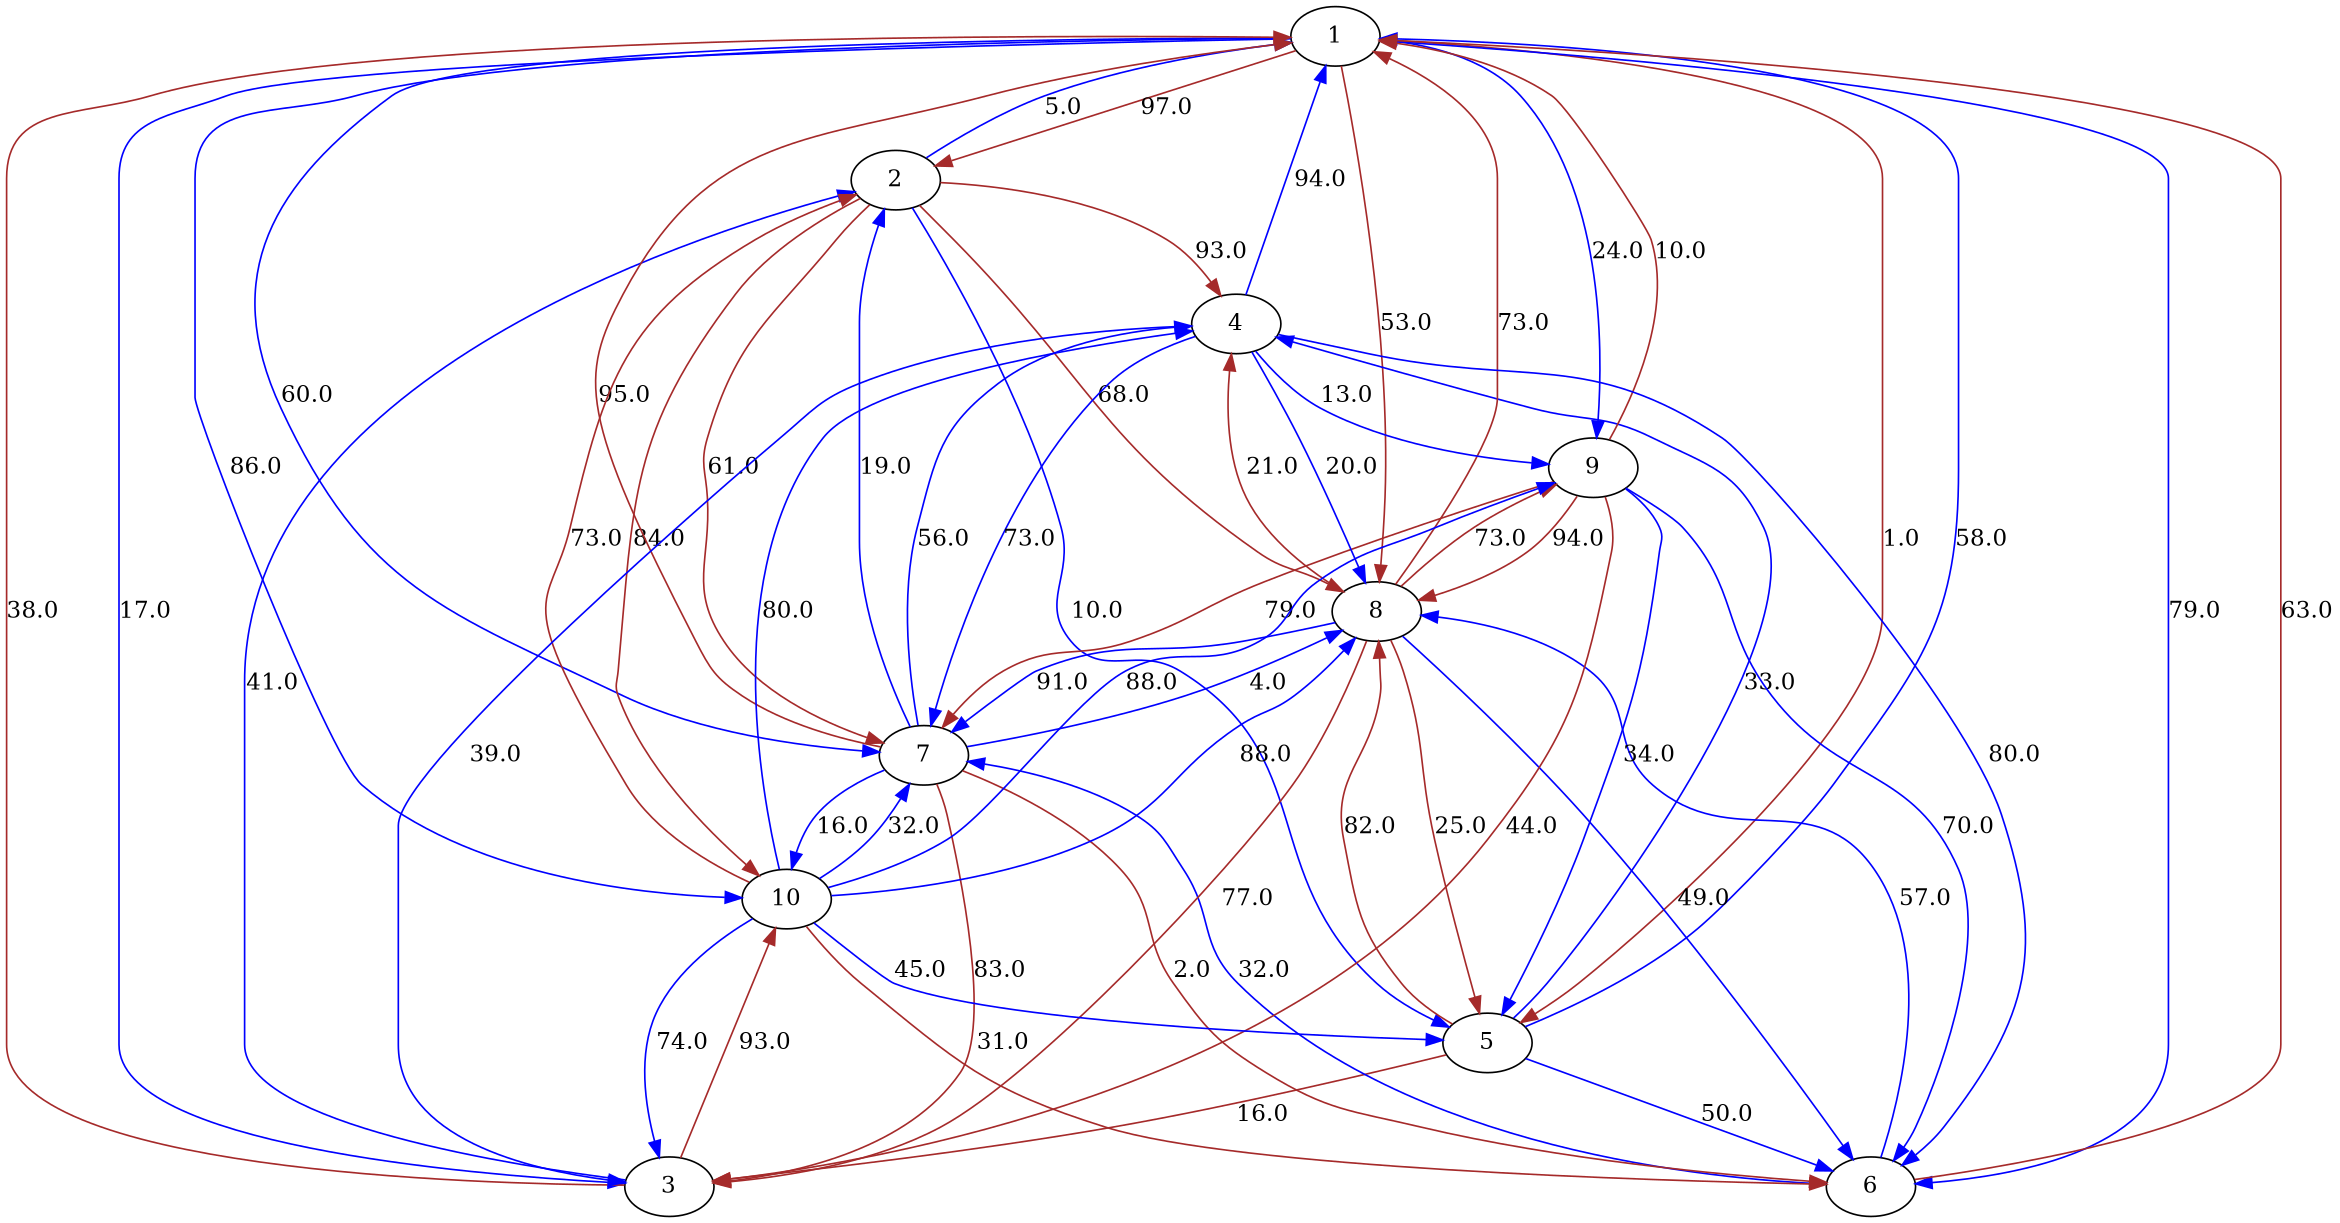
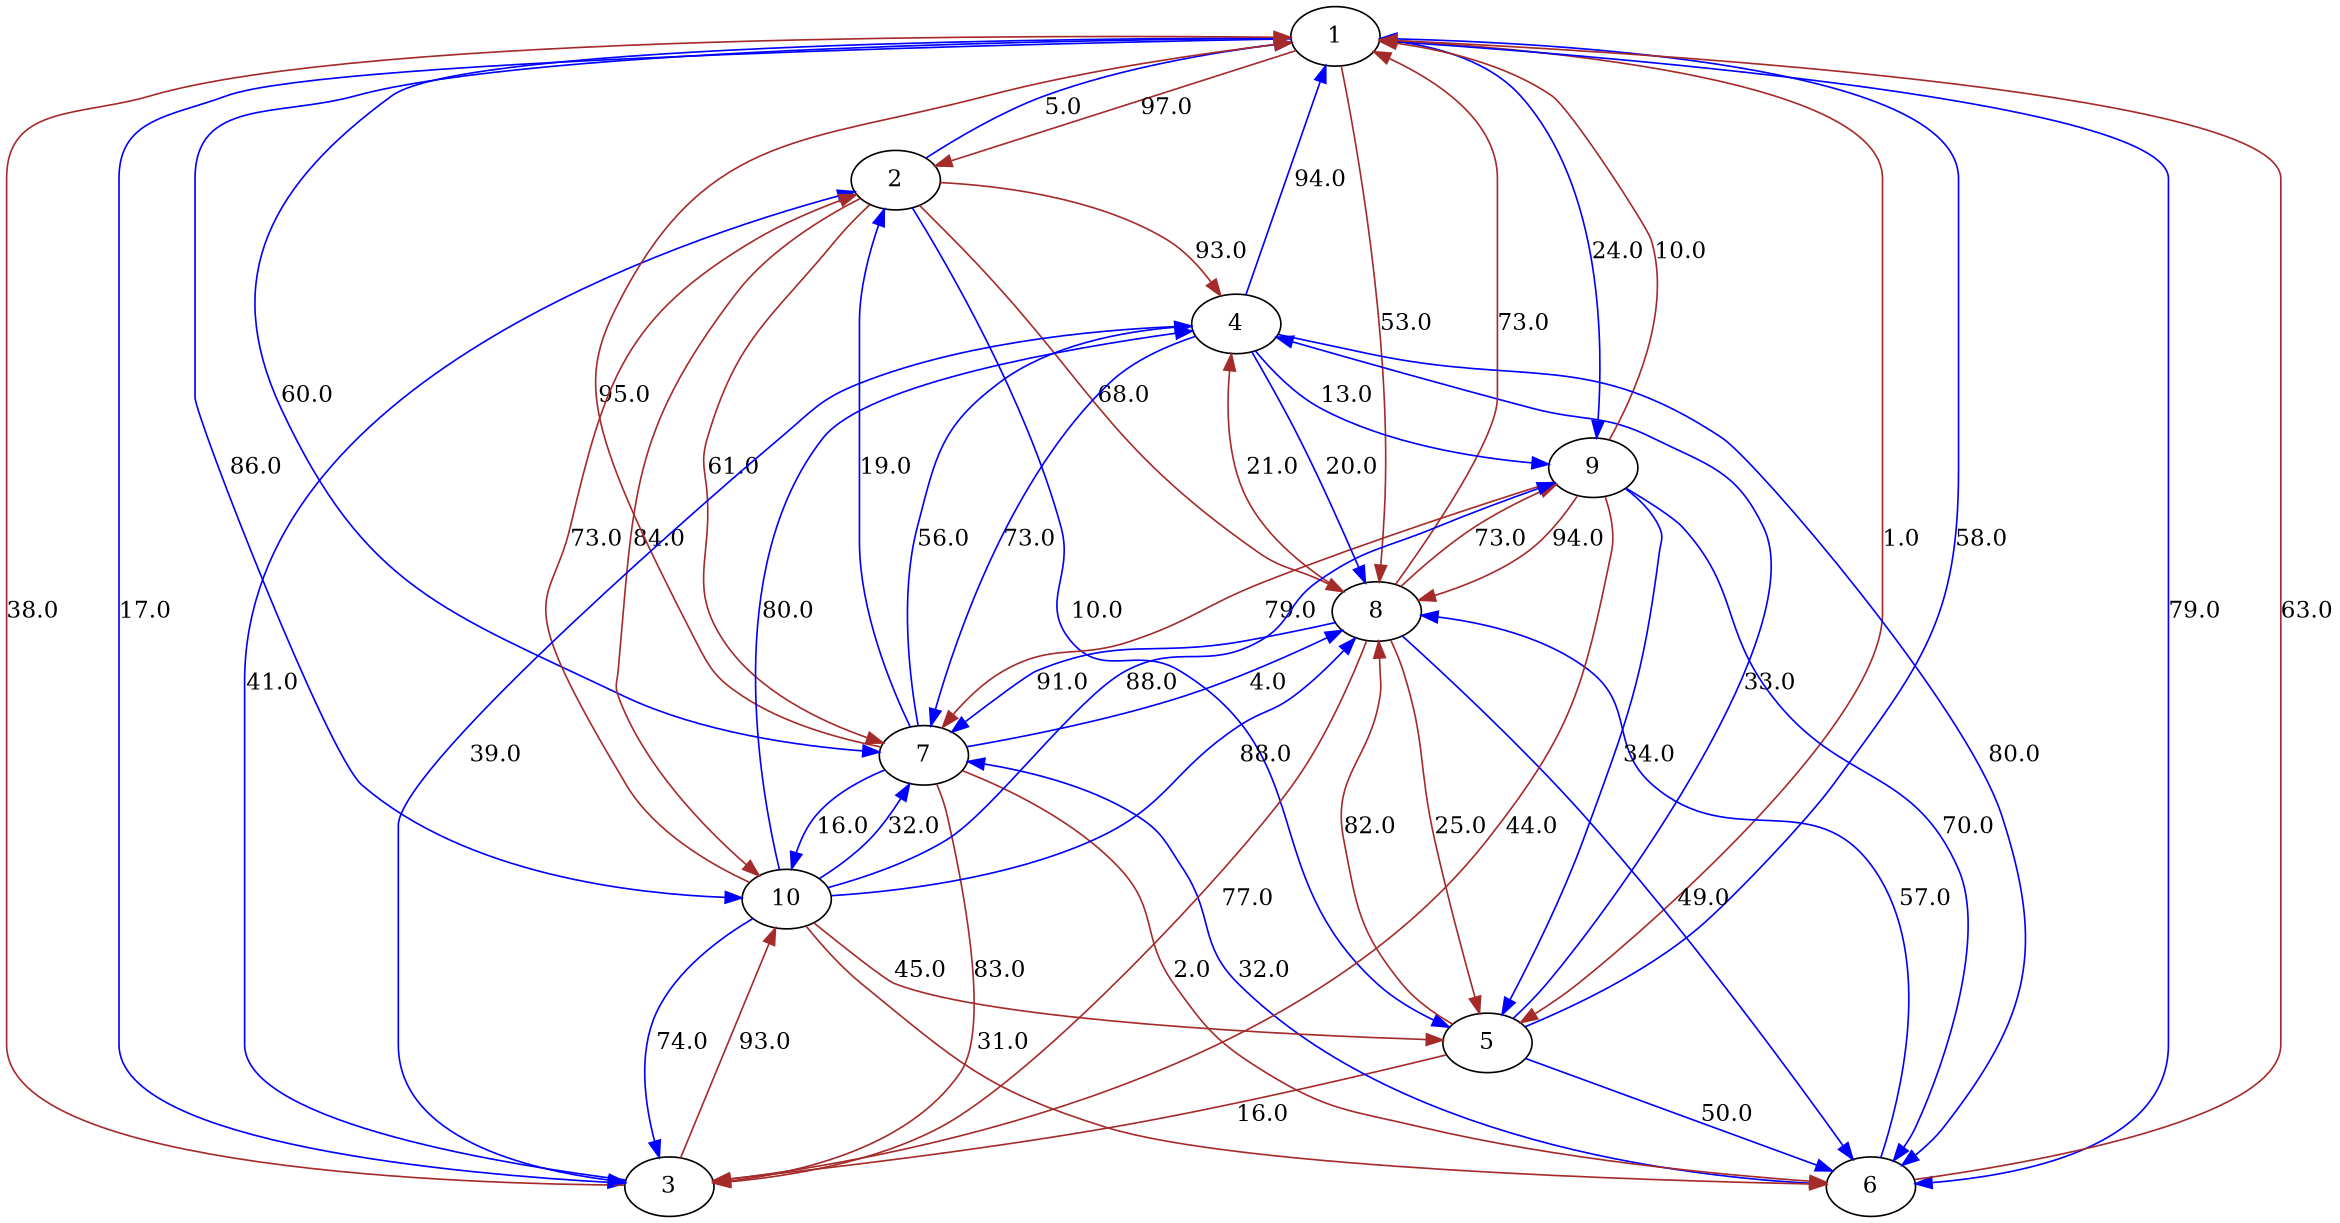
edge "10" -> "5": color blue -> brown
